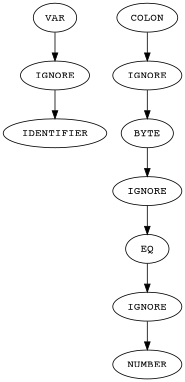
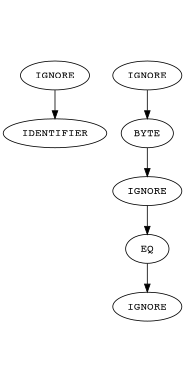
node "VAR": removed
node "COLON": removed
node "NUMBER": removed
